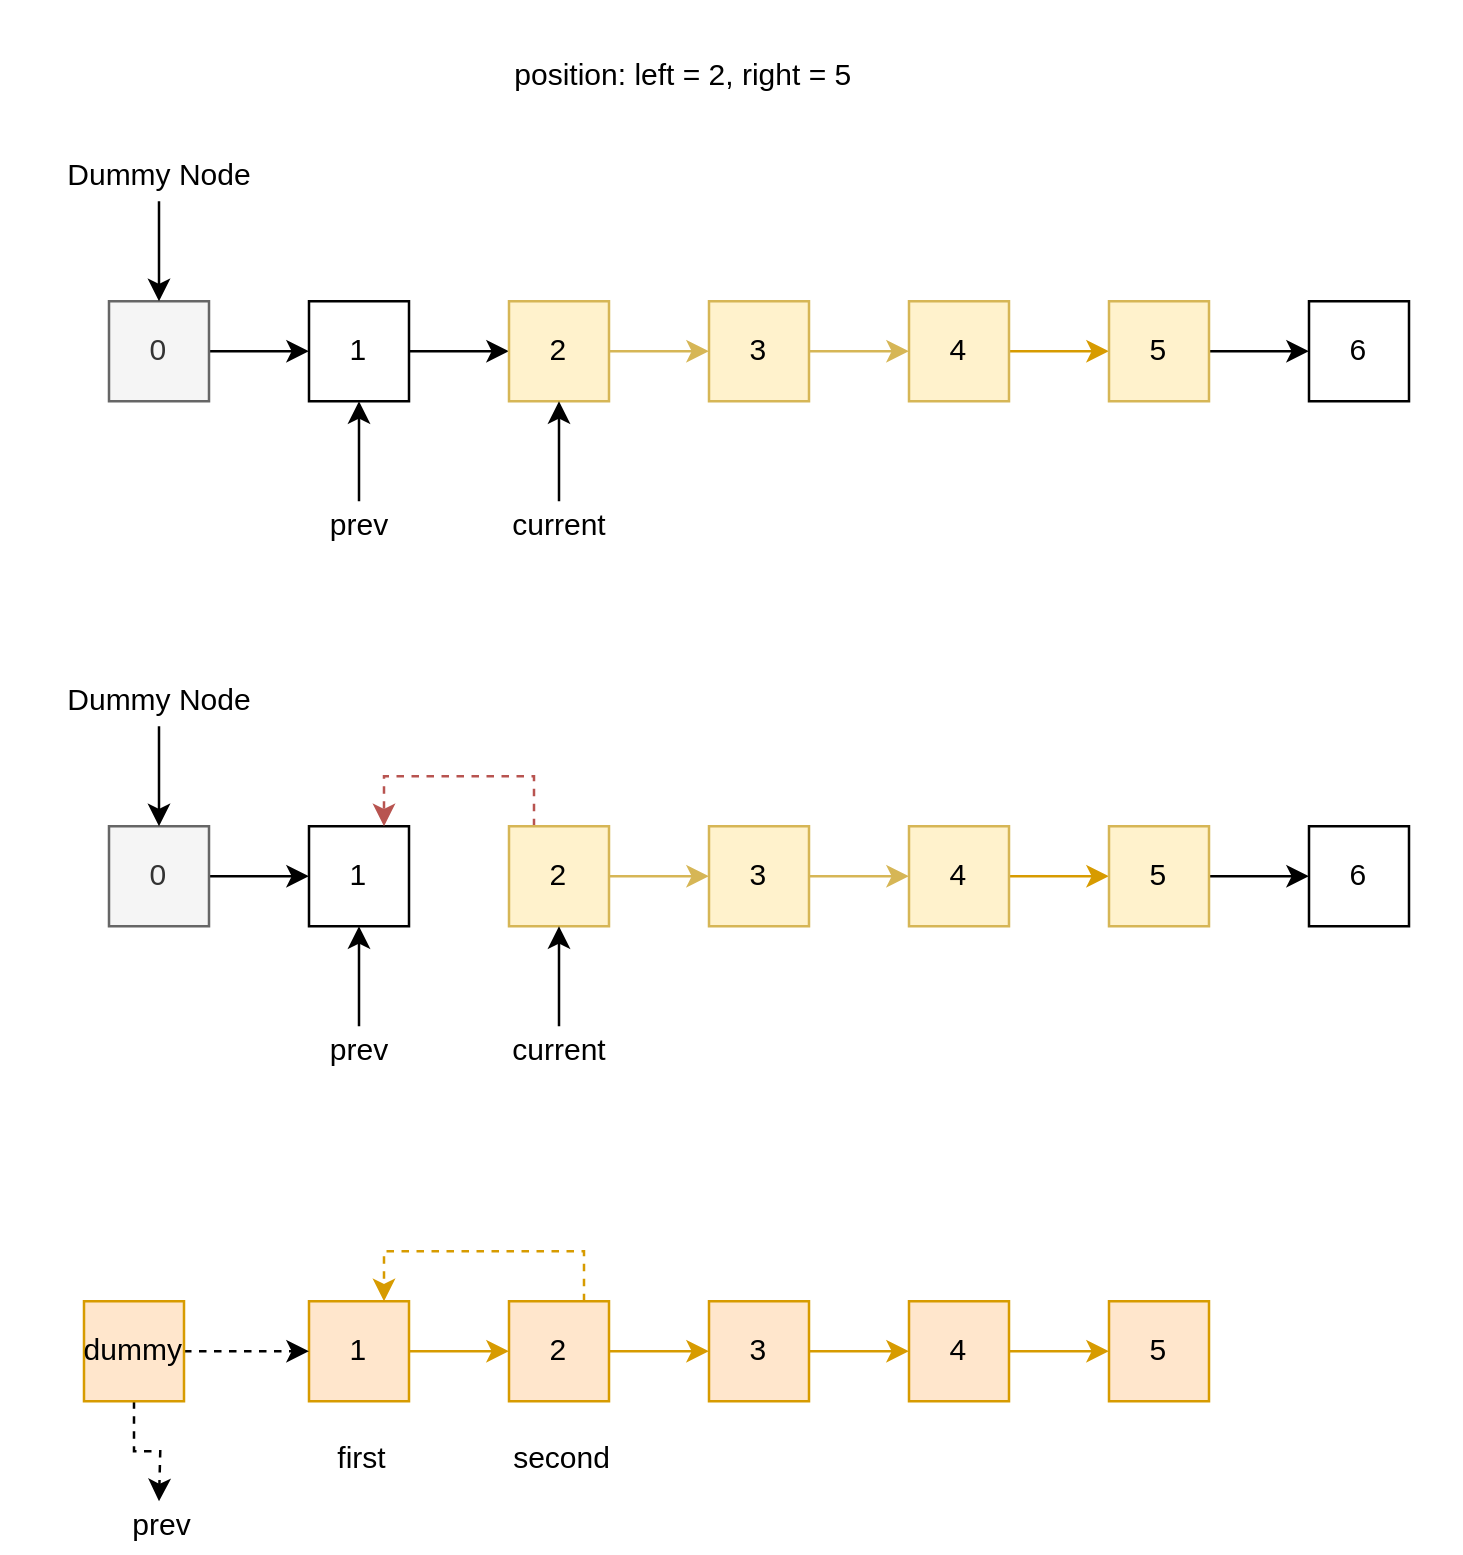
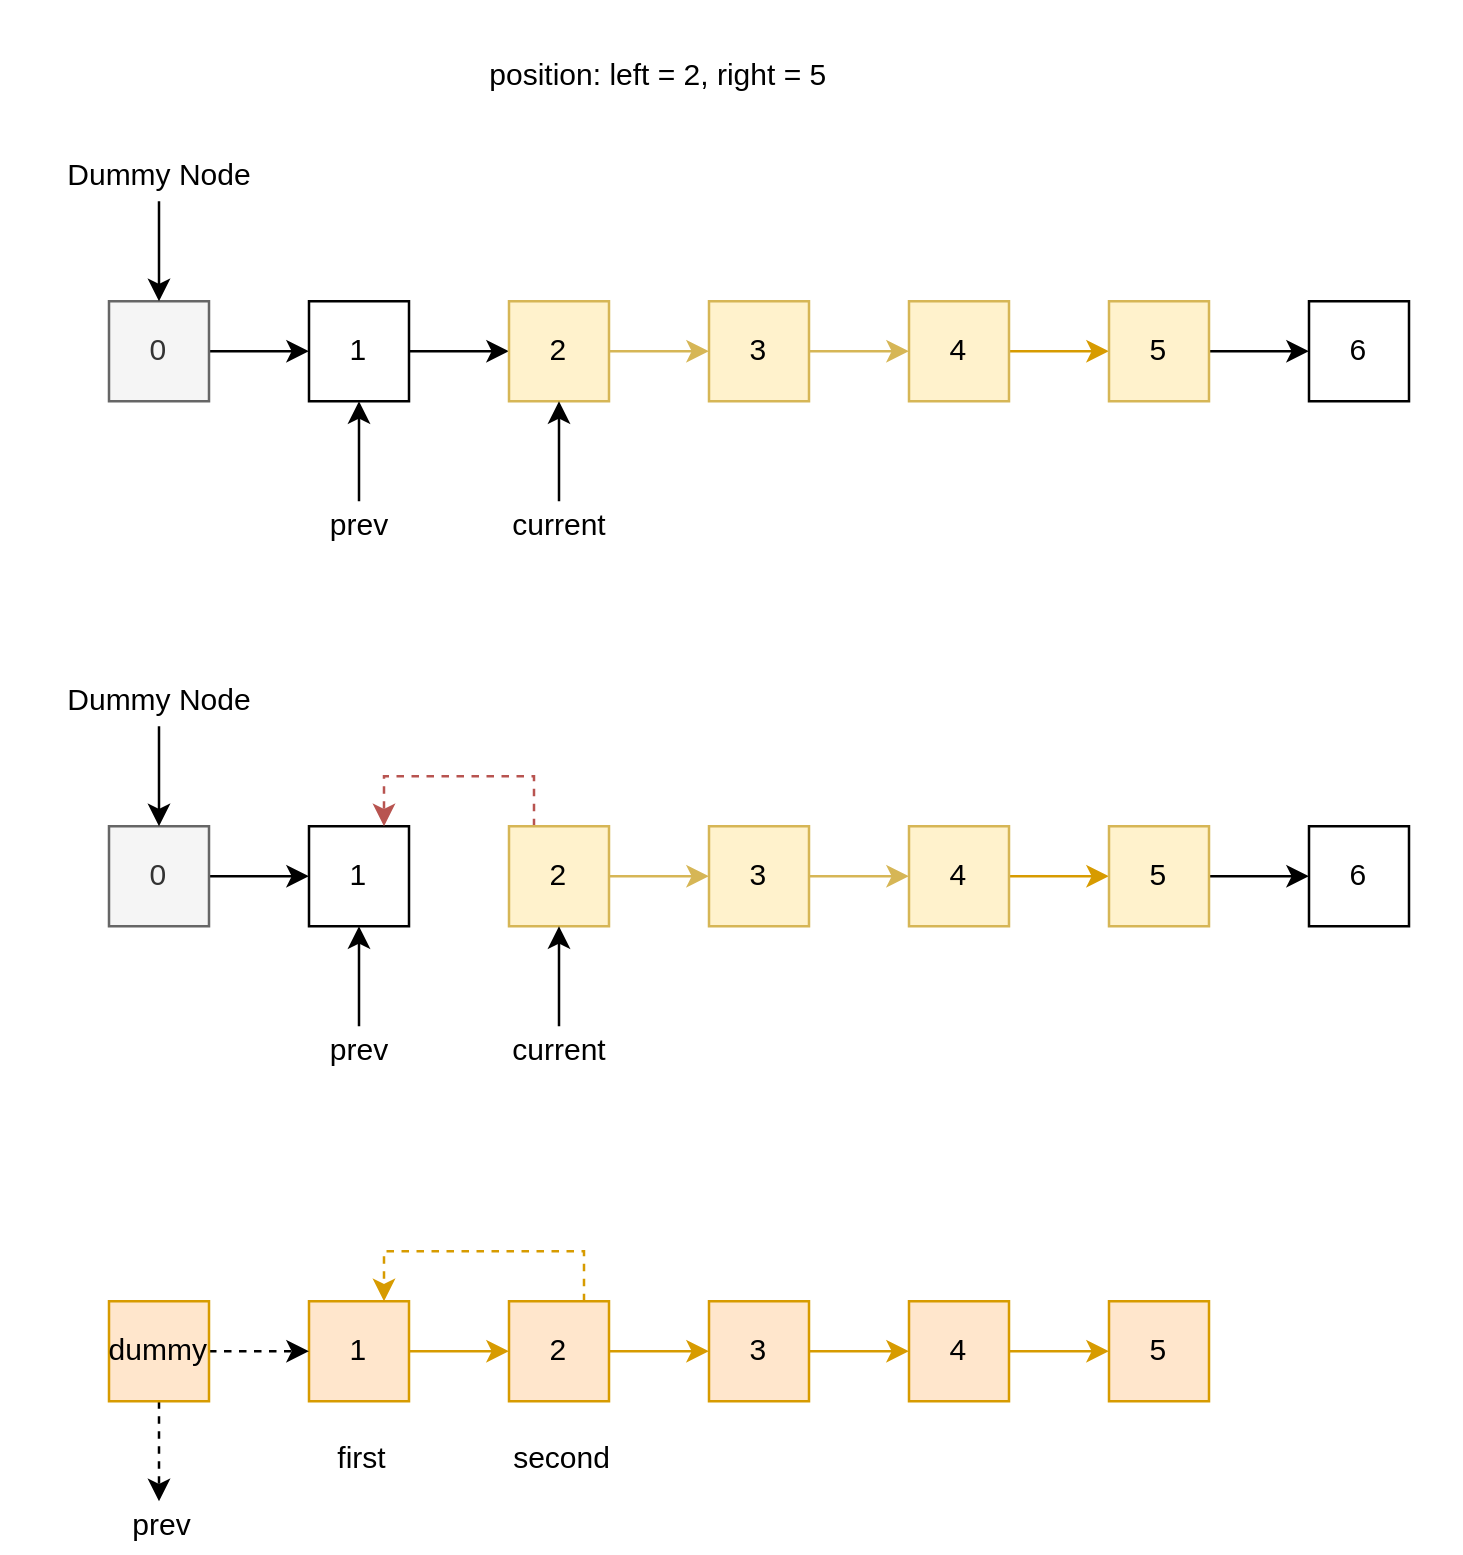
node "position: left = 2, right = 5": moved (684, 76) -> (659, 76)
node "dummy": moved (134, 1351) -> (159, 1351)
